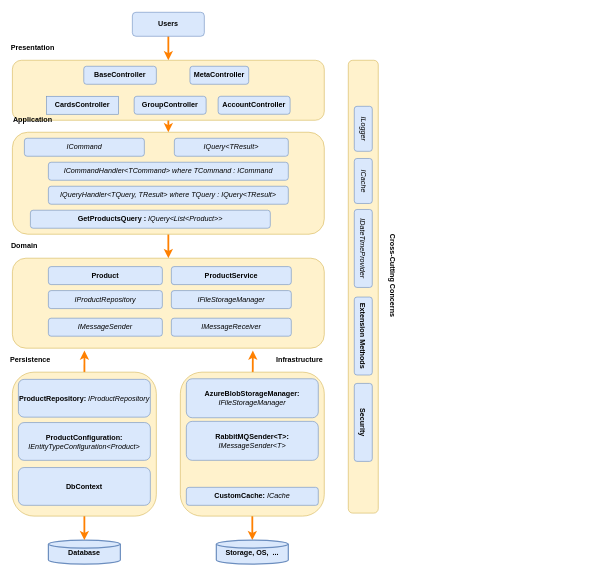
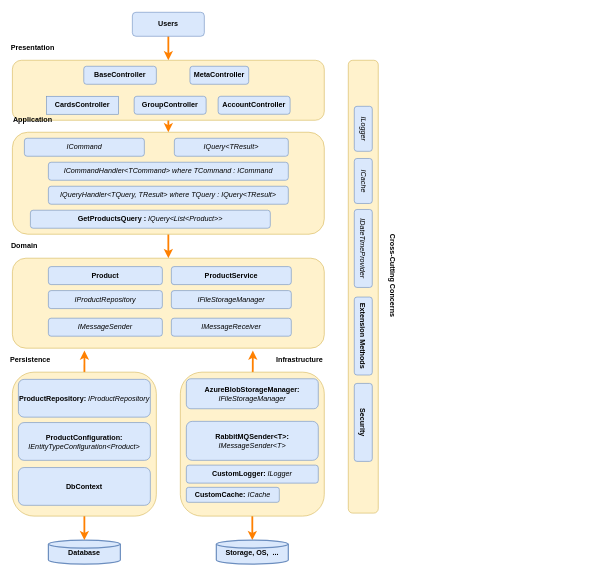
node "AzureBlobStorageManager: IFileStorageManager": size 132x39 -> 132x30
node "CustomLogger: ILogger": added
node "CustomCache: ICache": size 132x18 -> 93x15
